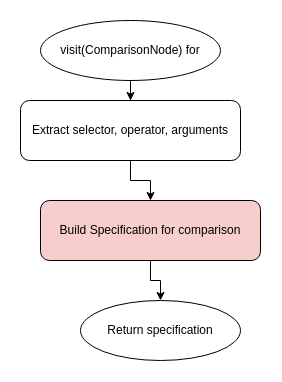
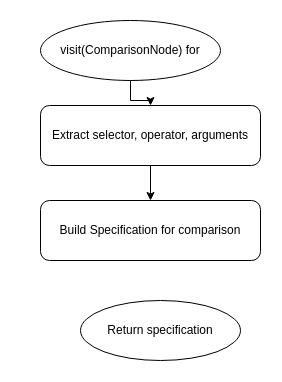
node "Extract selector, operator, arguments": moved (131, 131) -> (151, 136)
node "Build Specification for comparison": fillcolor #f8cecc -> #ffffff
edge "Build Specification for comparison" -> "Return specification": removed
